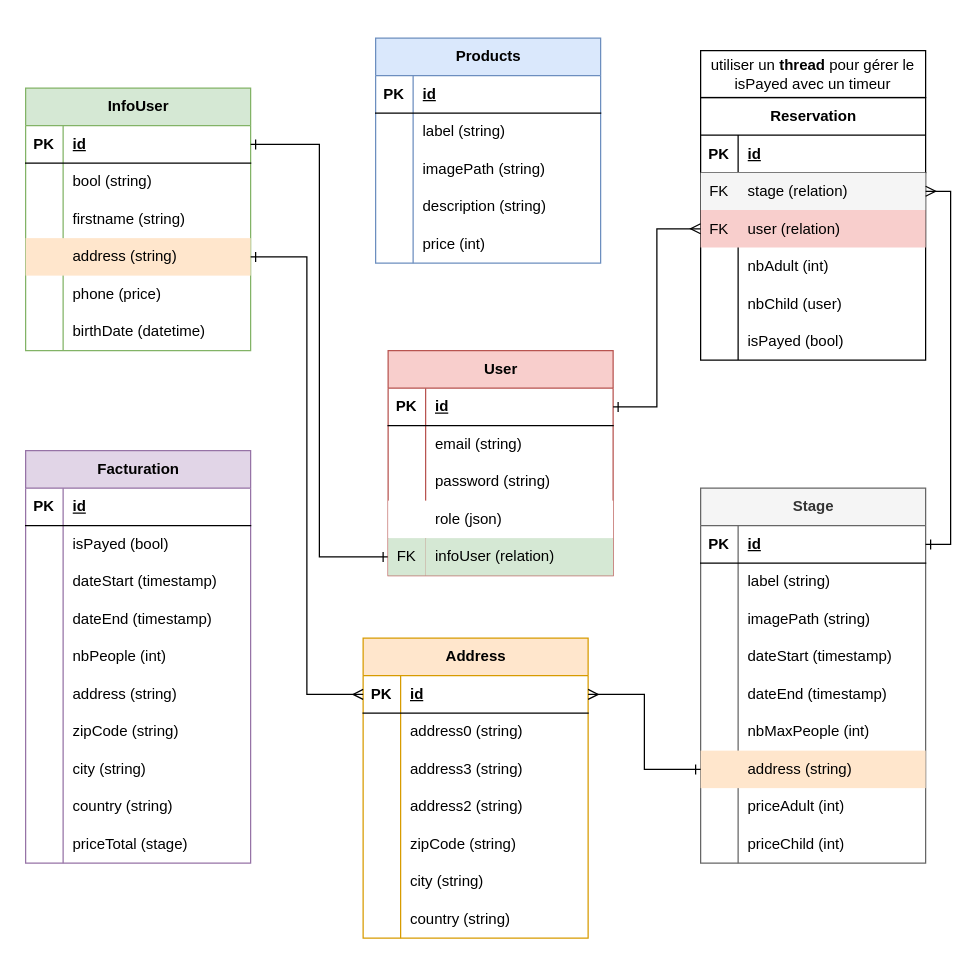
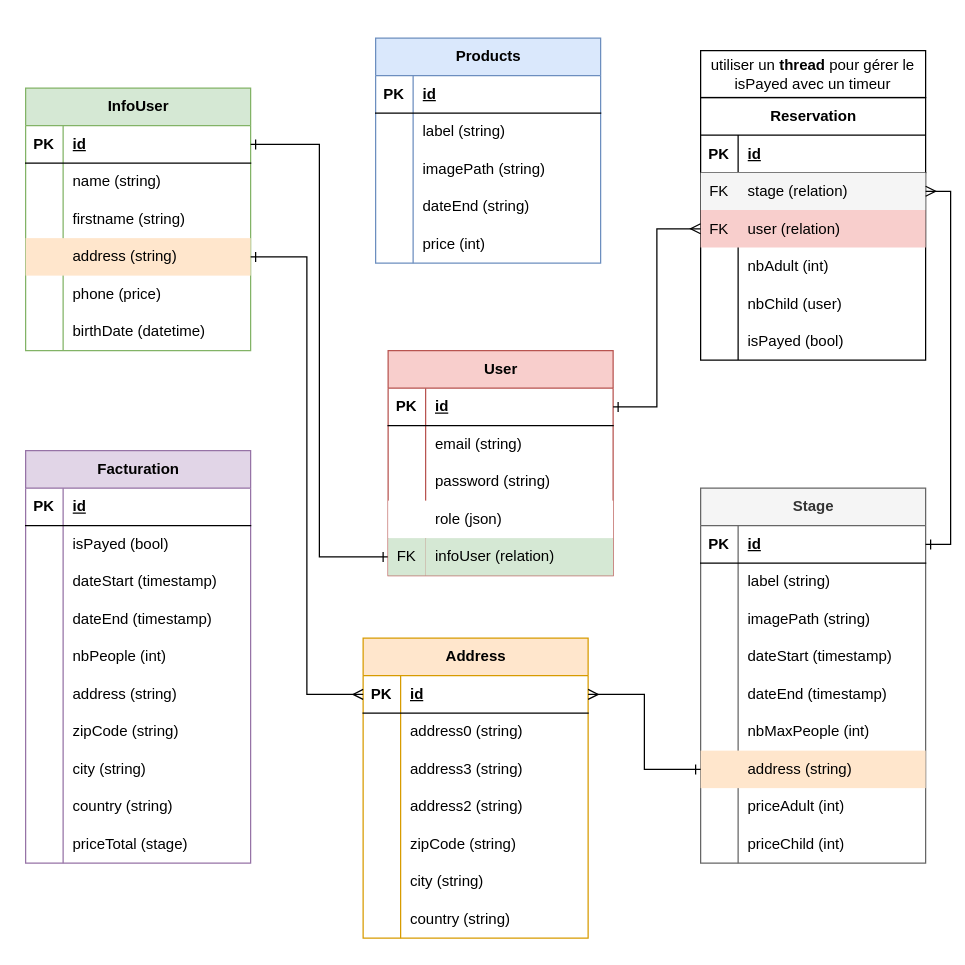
node "bool (string)": label "bool (string)" -> "name (string)"
node "description (string)": label "description (string)" -> "dateEnd (string)"
